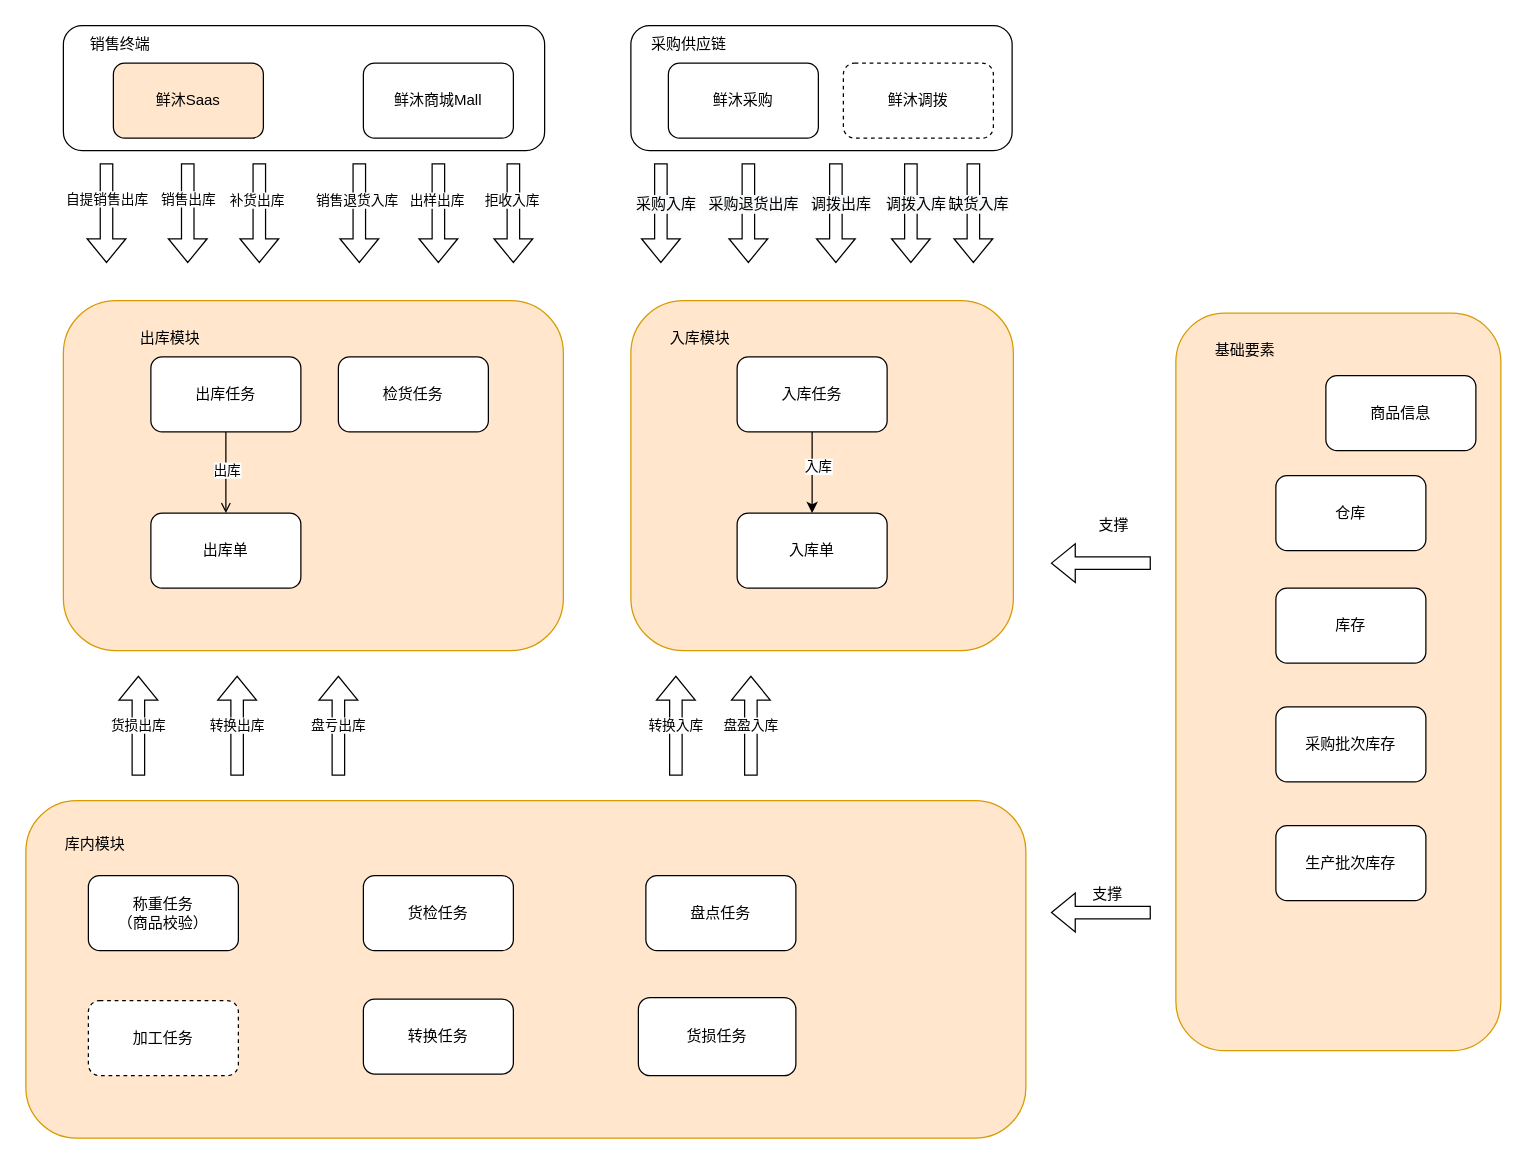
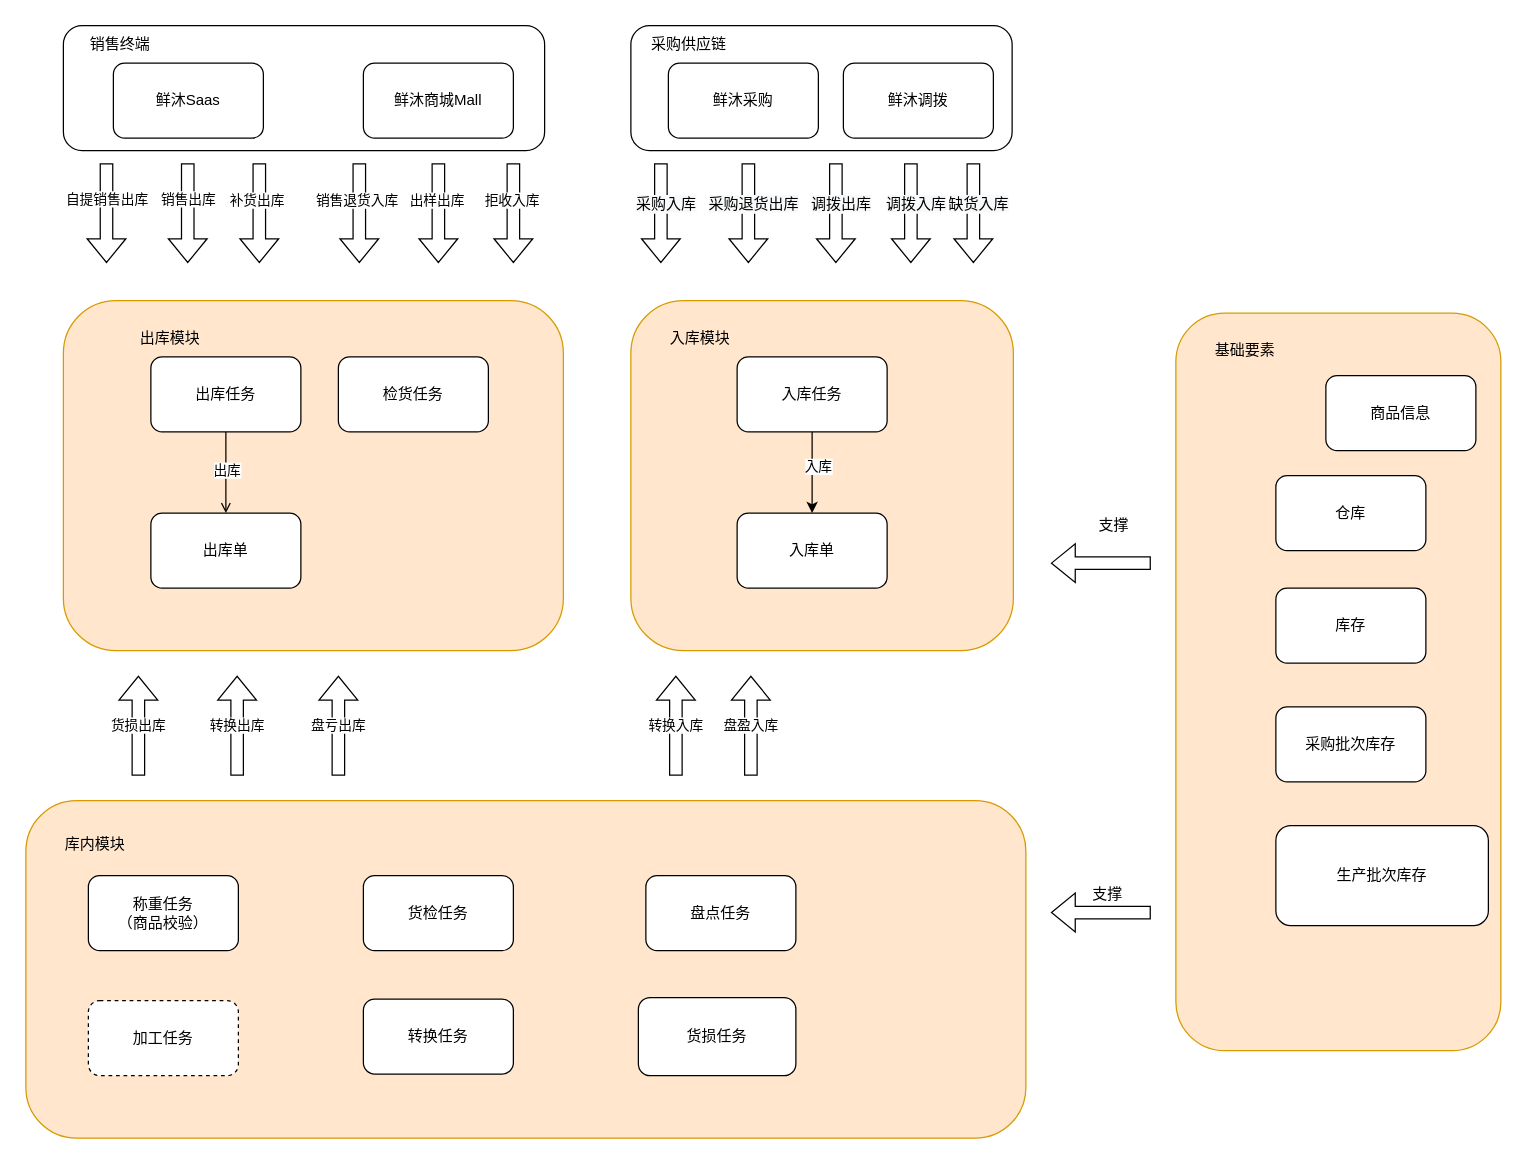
node "鲜沐Saas": fillcolor #ffe6cc -> #ffffff
node "鲜沐调拨": style dashed -> solid
node "生产批次库存": size 150x75 -> 213x100
